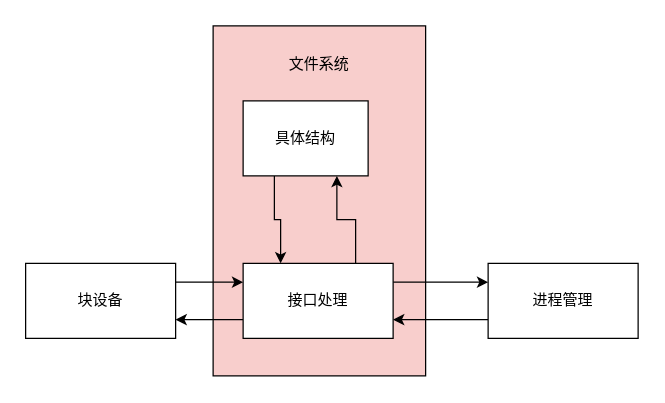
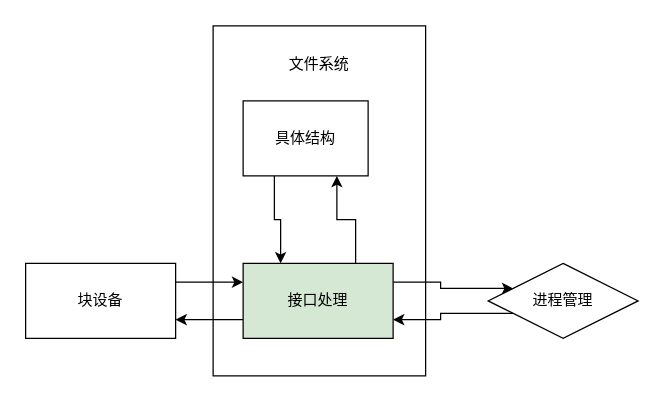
node "文件系统": fillcolor #f8cecc -> #ffffff
node "接口处理": fillcolor #ffffff -> #d5e8d4
node "进程管理": shape rectangle -> diamond
